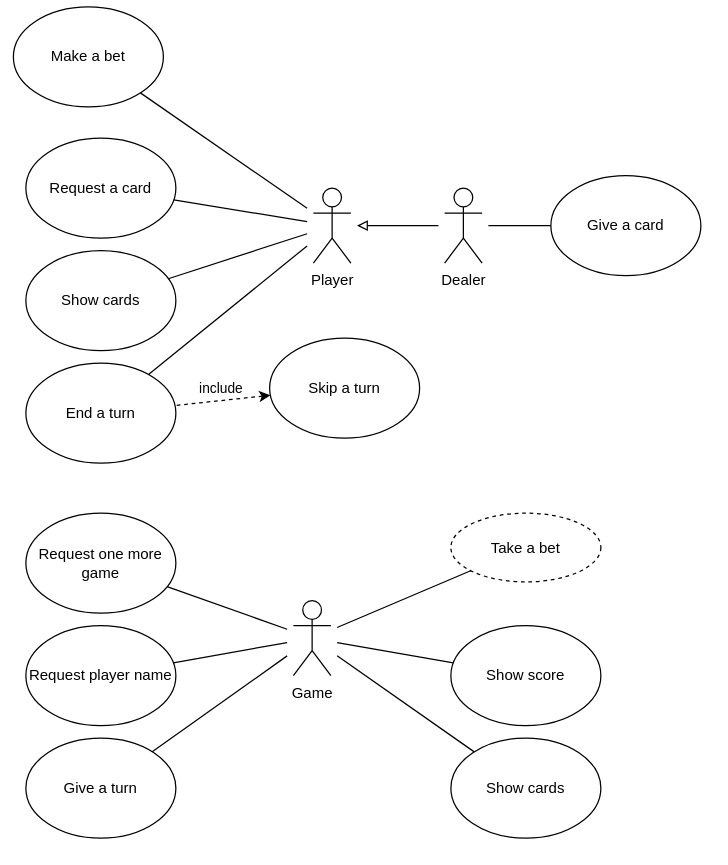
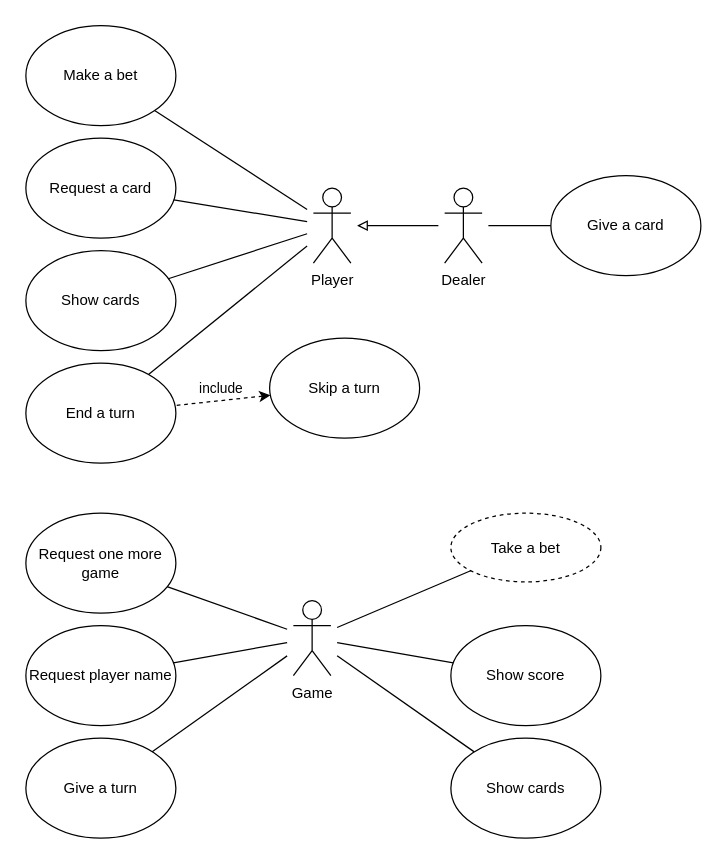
node "Make a bet": moved (88, 57) -> (101, 76)
